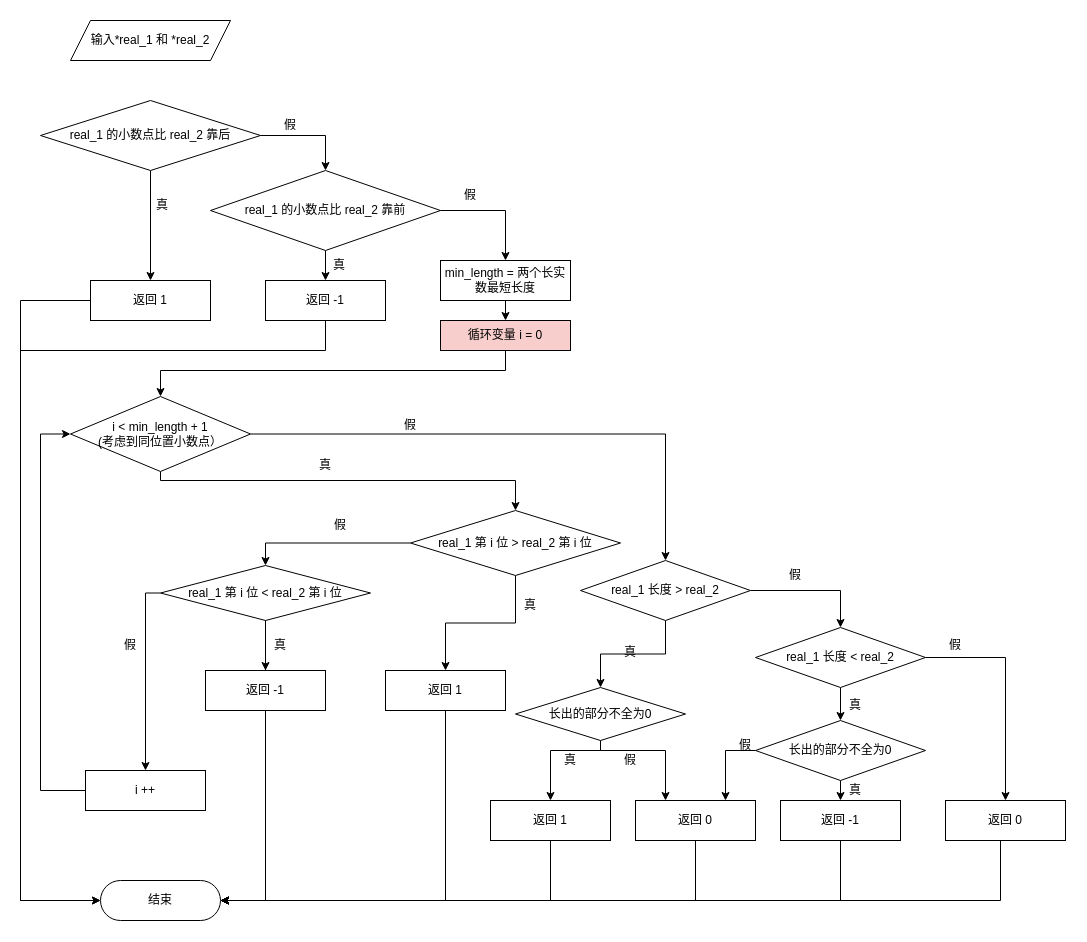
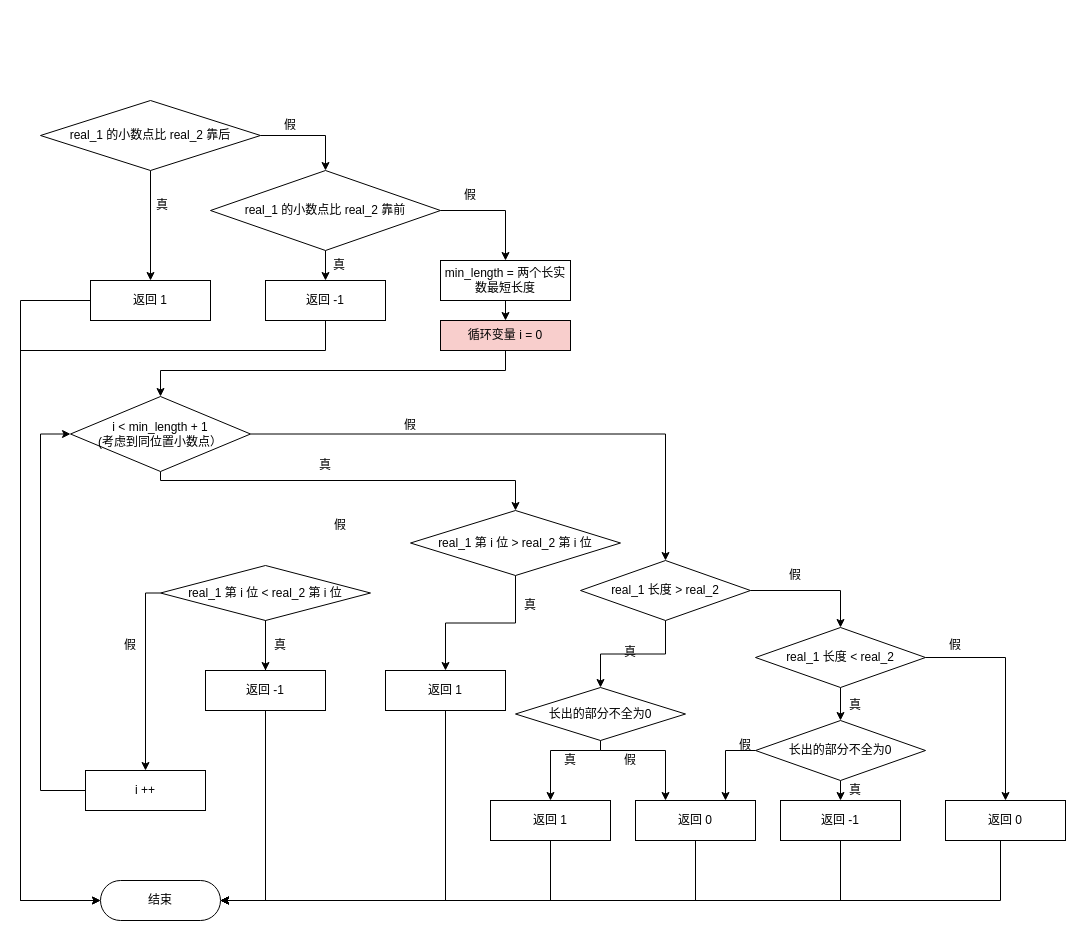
node "输入*real_1 和 *real_2": removed
edge "real_1 第 i 位 > real_2 第 i 位" -> "real_1 第 i 位 < real_2 第 i 位": removed
